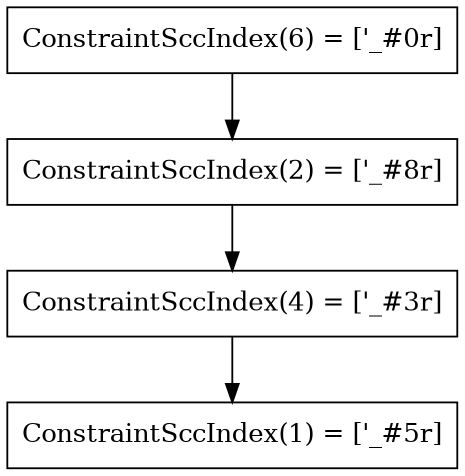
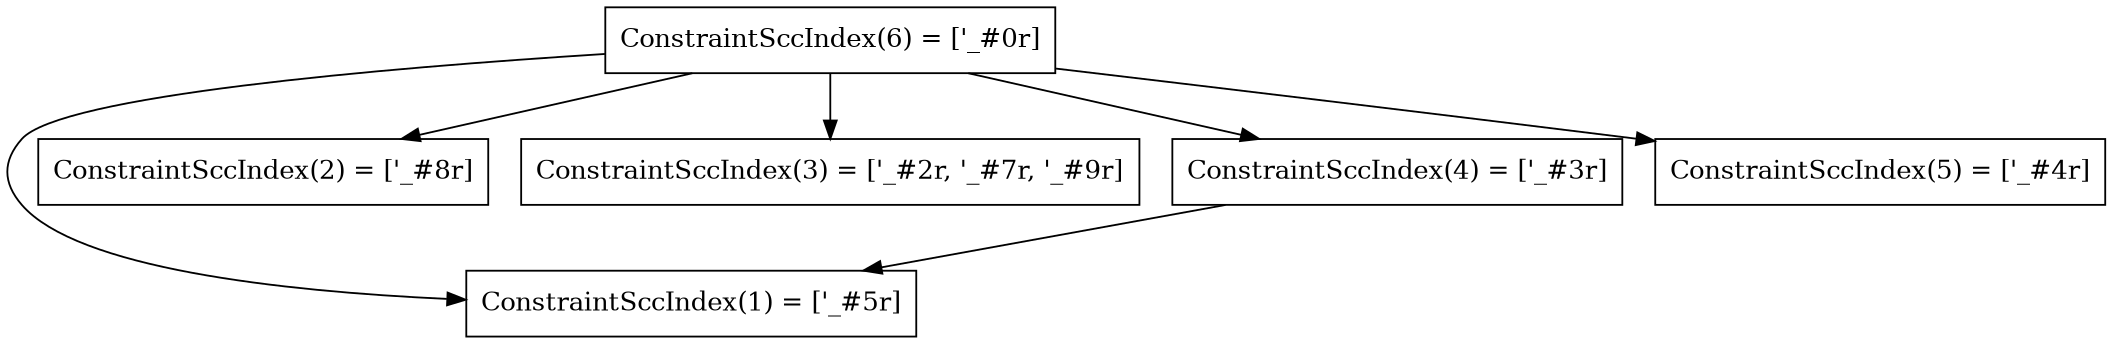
edge "ConstraintSccIndex(6) = ['_#0r]" -> "ConstraintSccIndex(1) = ['_#5r]": added
node "ConstraintSccIndex(3) = ['_#2r, '_#7r, '_#9r]": added
node "ConstraintSccIndex(5) = ['_#4r]": added
edge "ConstraintSccIndex(2) = ['_#8r]" -> "ConstraintSccIndex(4) = ['_#3r]": now "ConstraintSccIndex(6) = ['_#0r]" -> "ConstraintSccIndex(4) = ['_#3r]"
